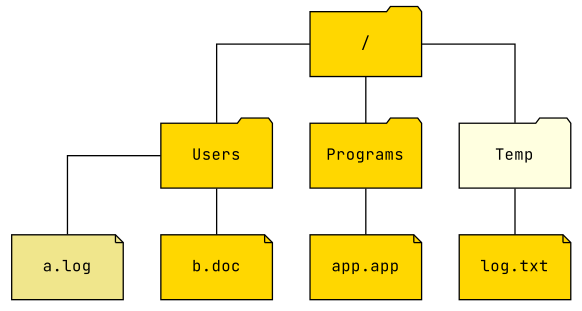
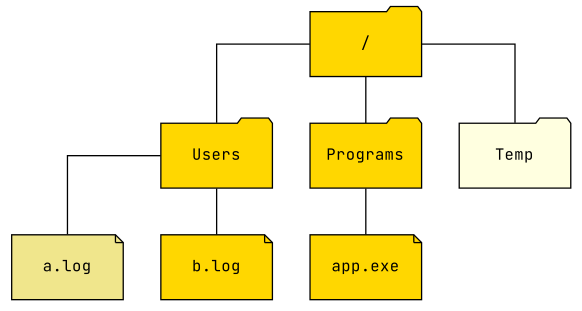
node "b.doc": label "b.doc" -> "b.log"
node "app.app": label "app.app" -> "app.exe"
node "log.txt": removed
